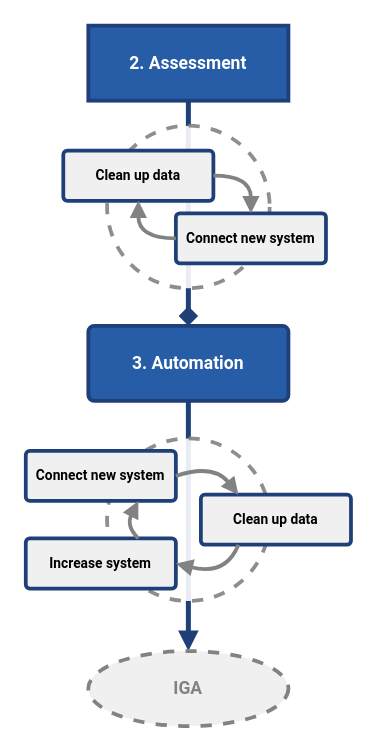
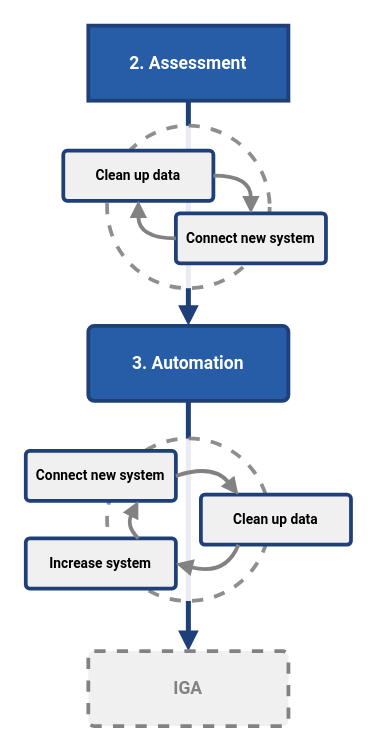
edge "2. Assessment" -> "3. Automation": arrowhead diamond -> block
node "IGA": shape ellipse -> rounded rectangle
